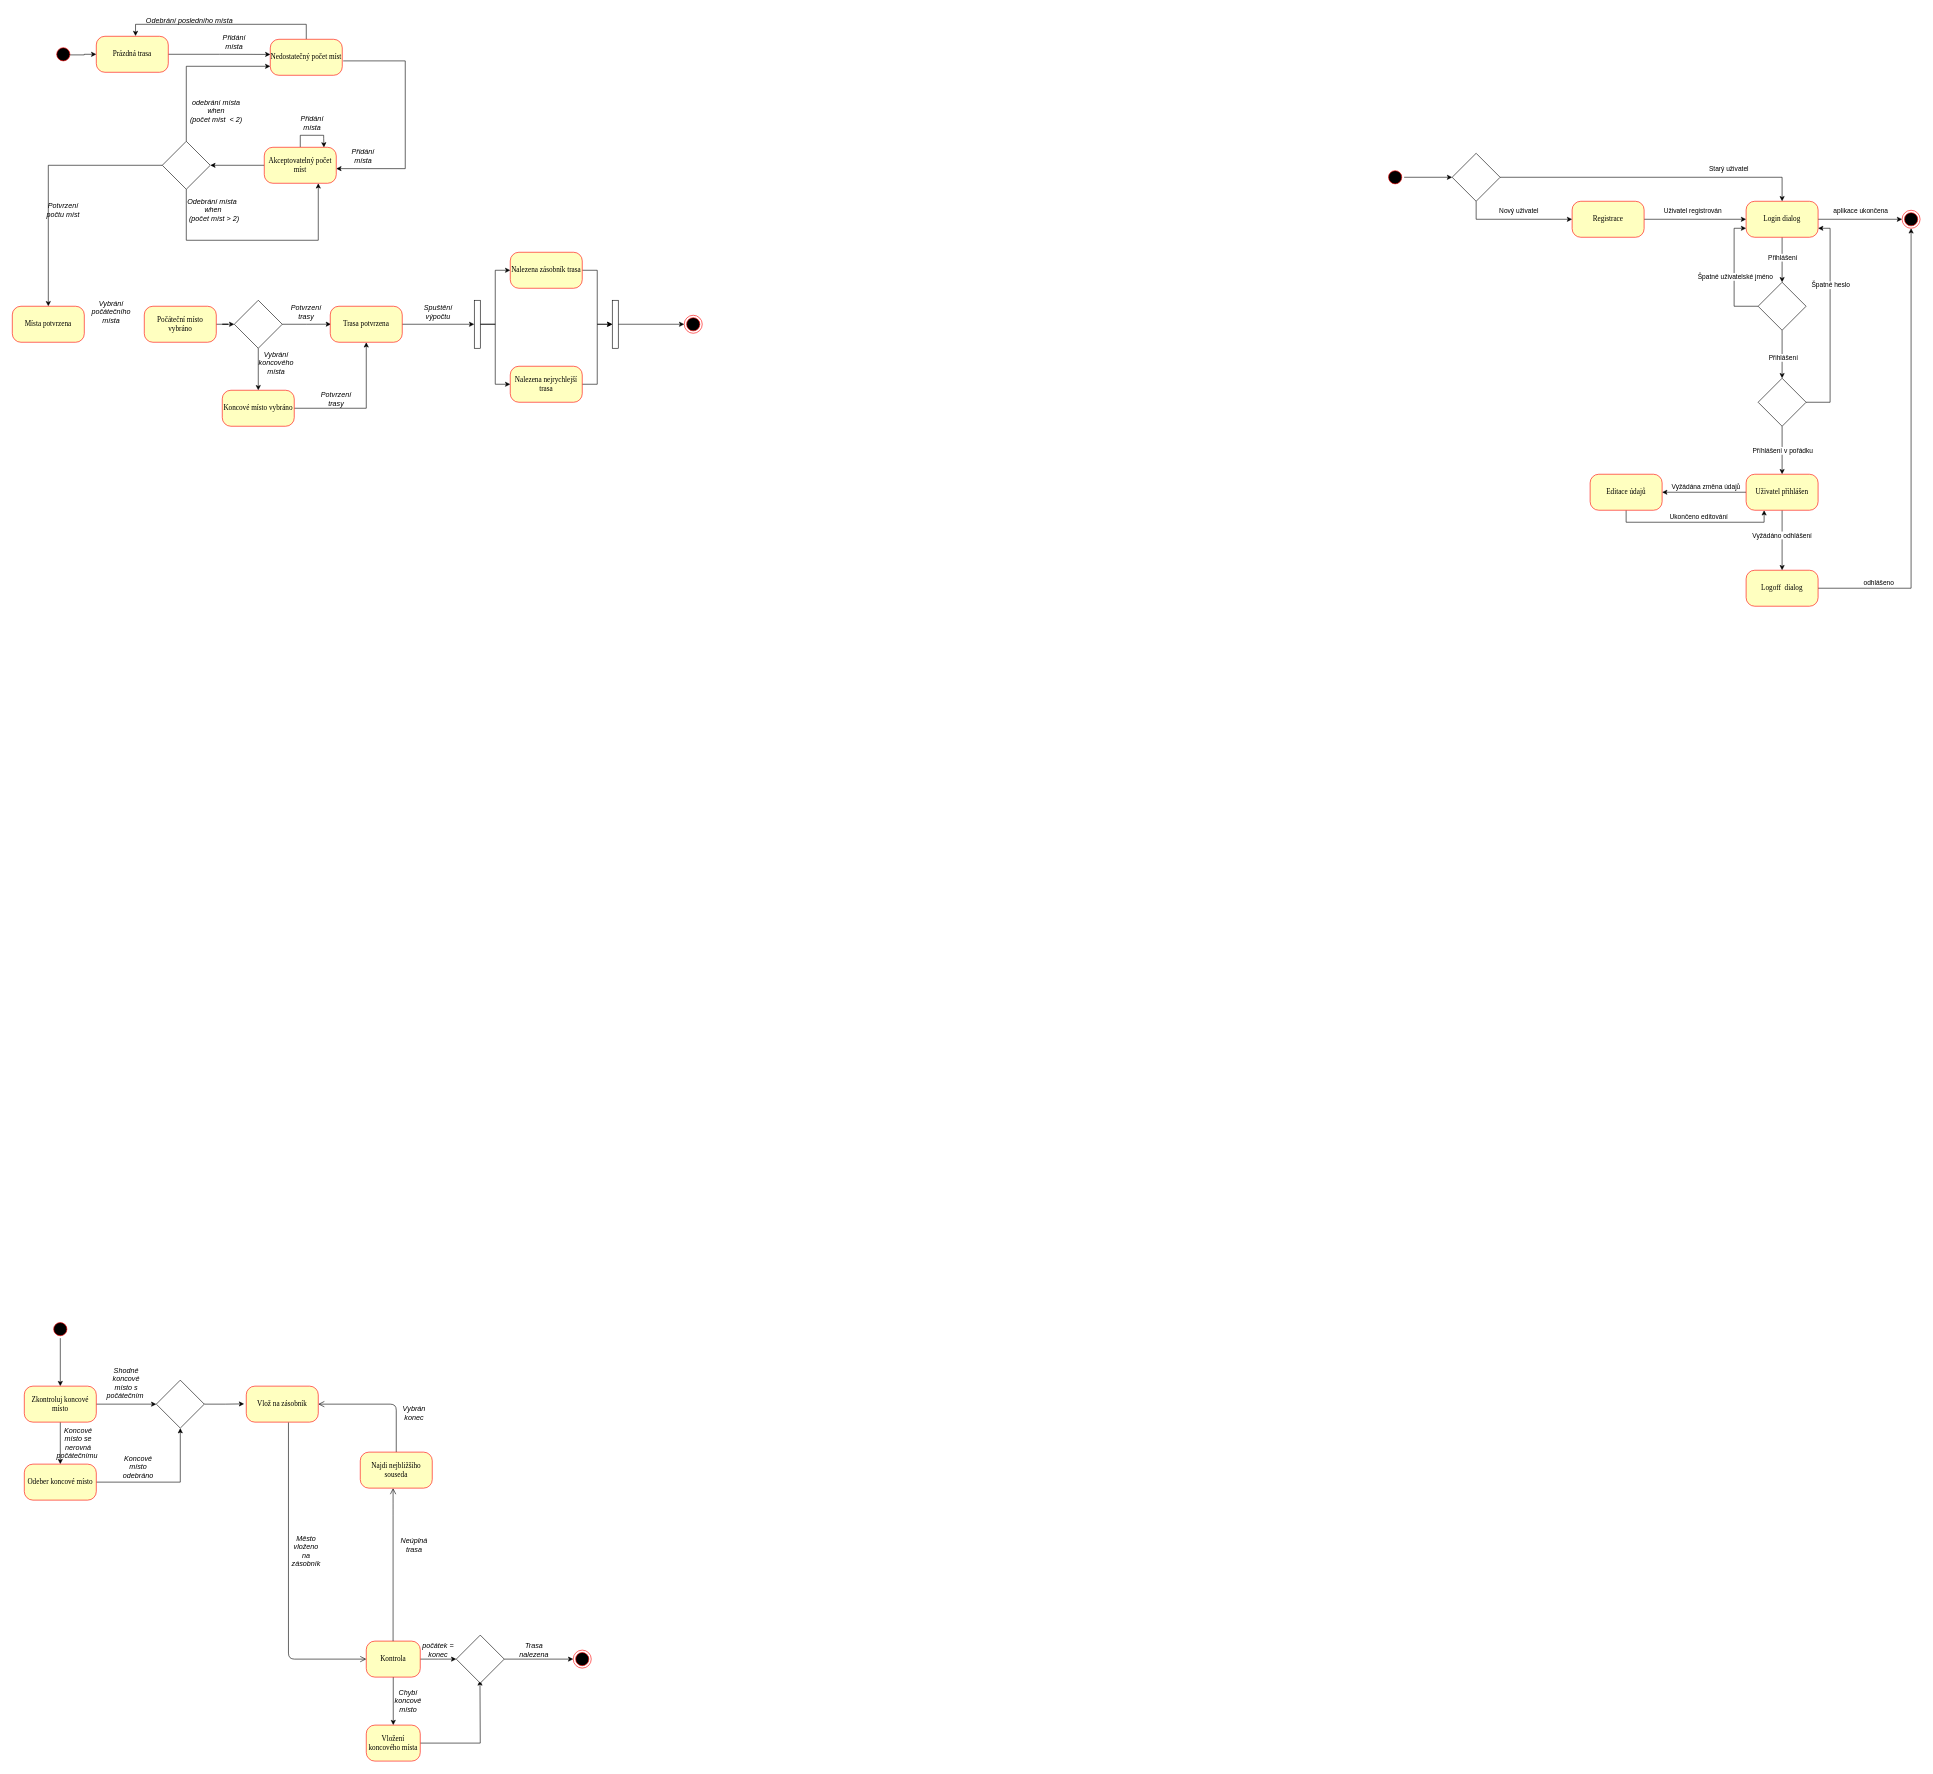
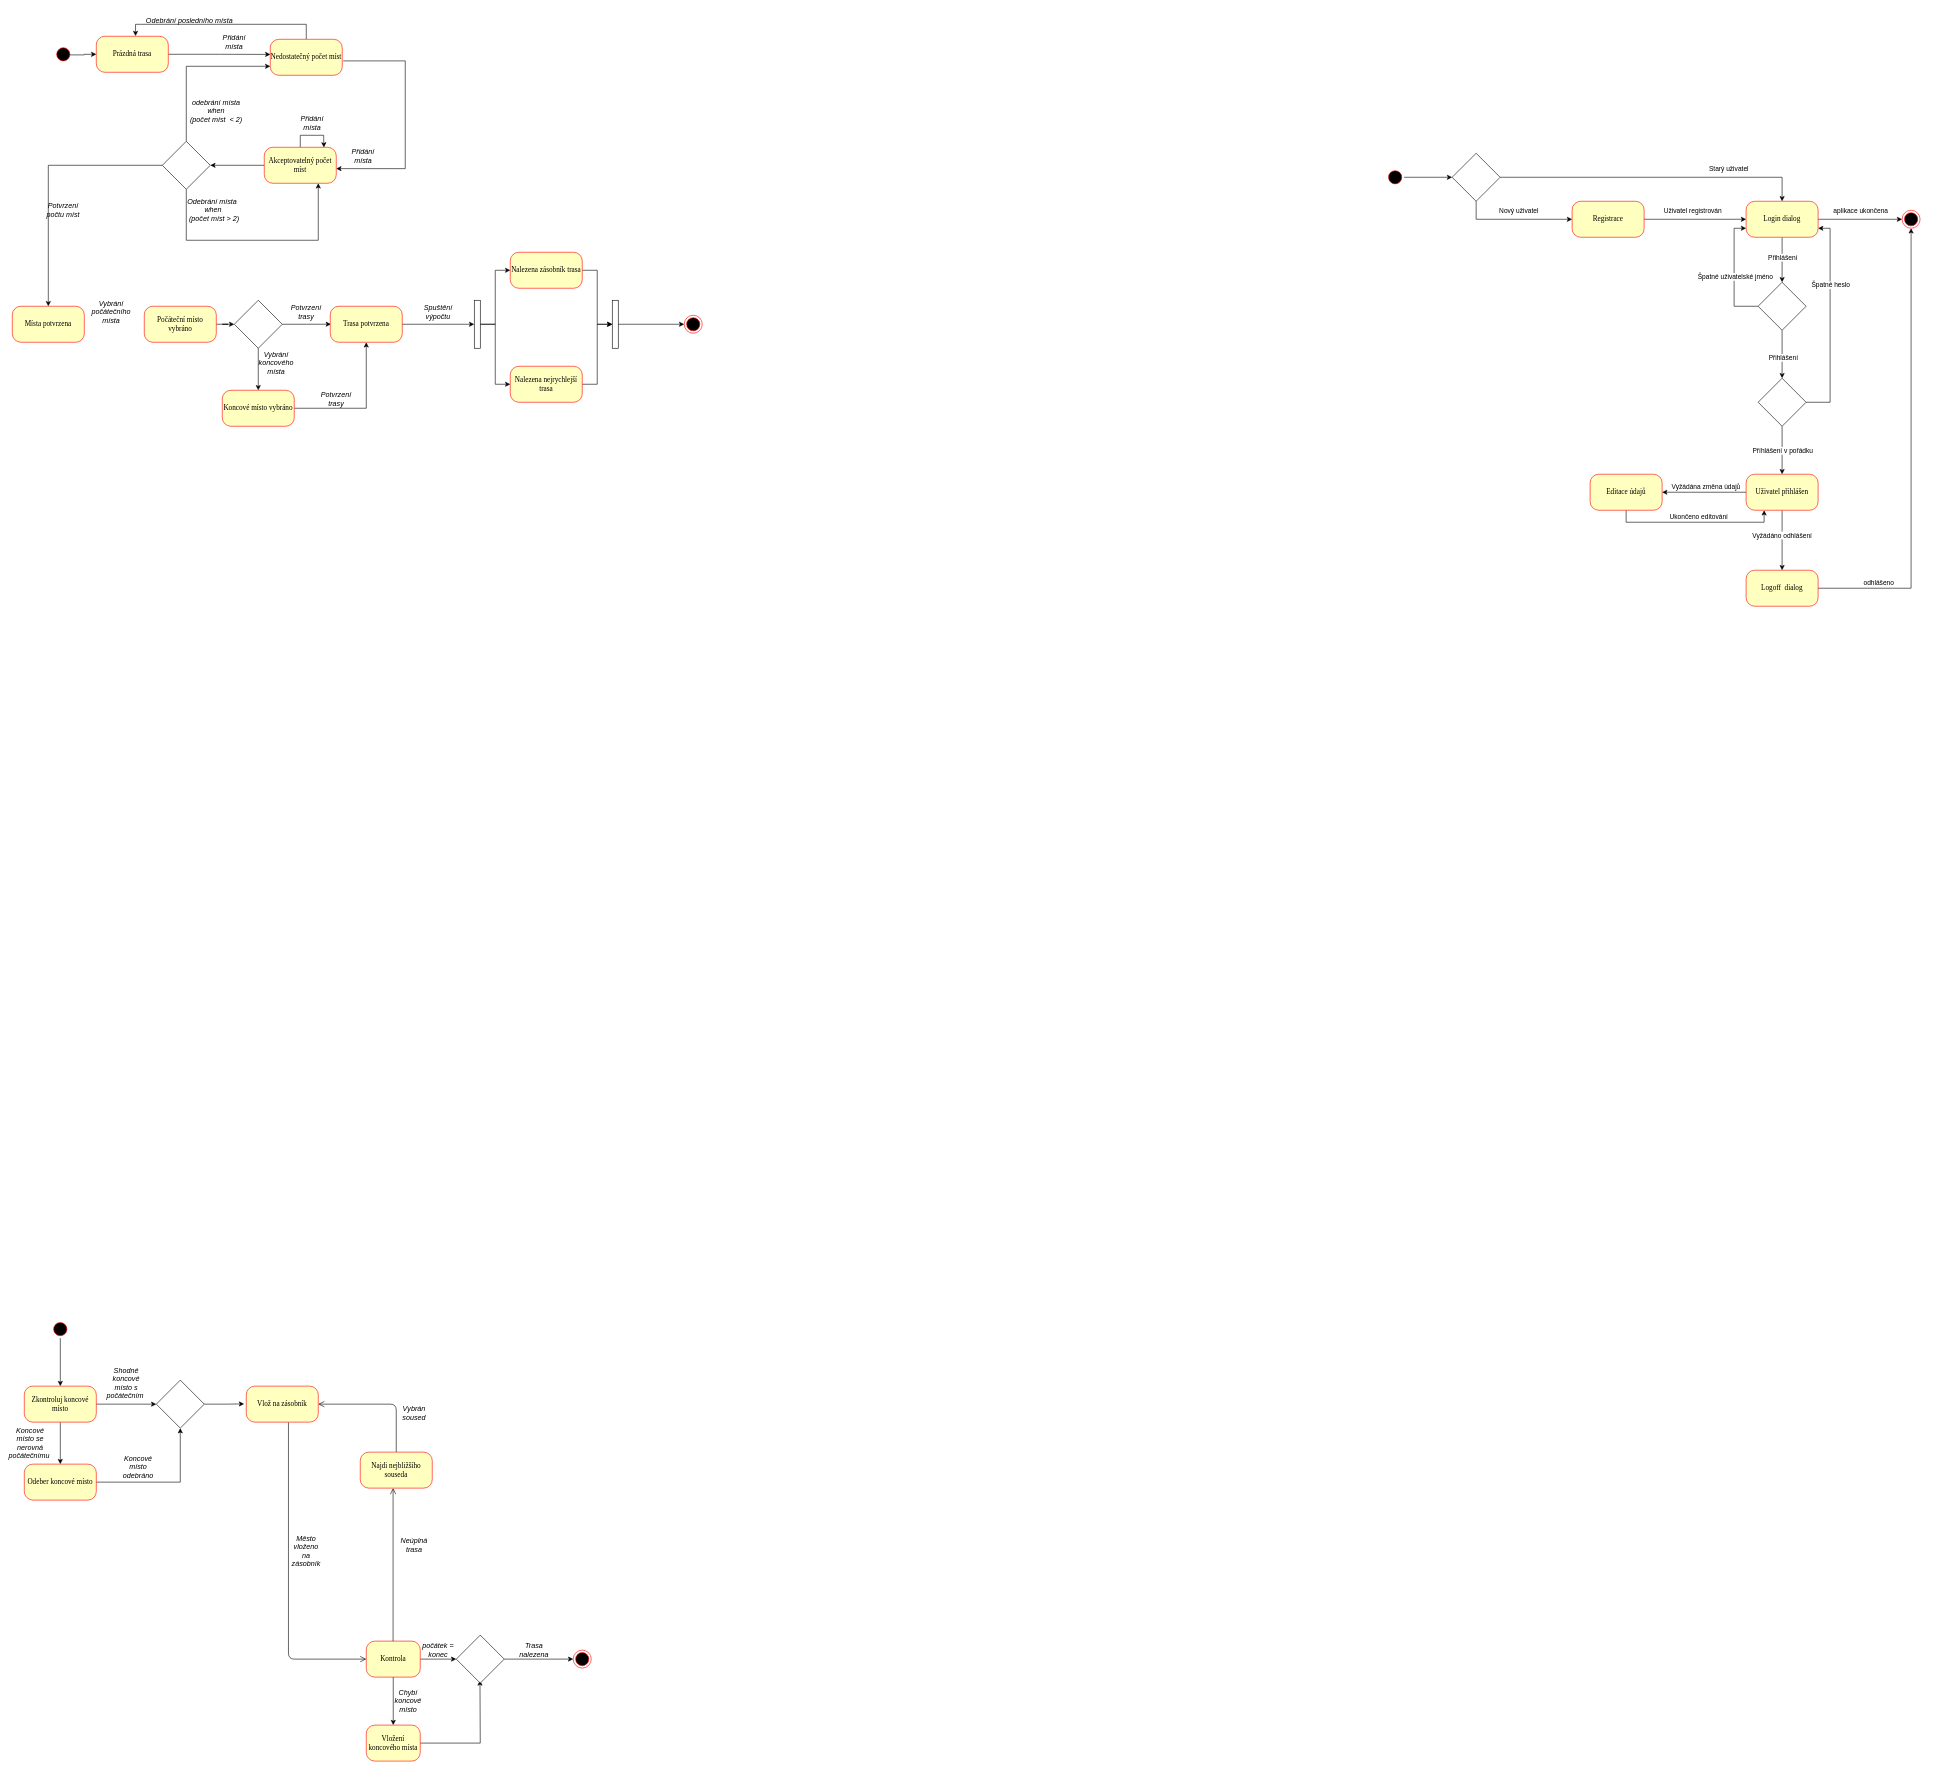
node "Vybrán konec": label "Vybrán konec" -> "Vybrán soused"
node "Koncové místo se nerovná počátečnímu": moved (78, 1443) -> (30, 1443)
